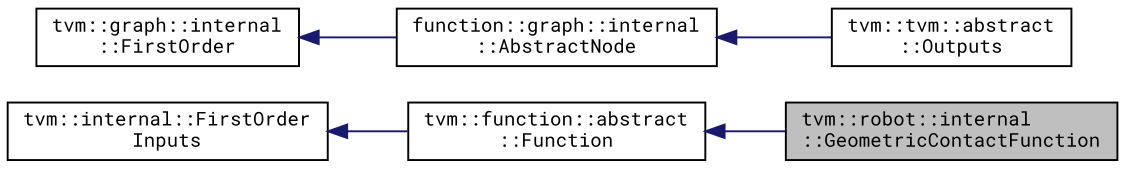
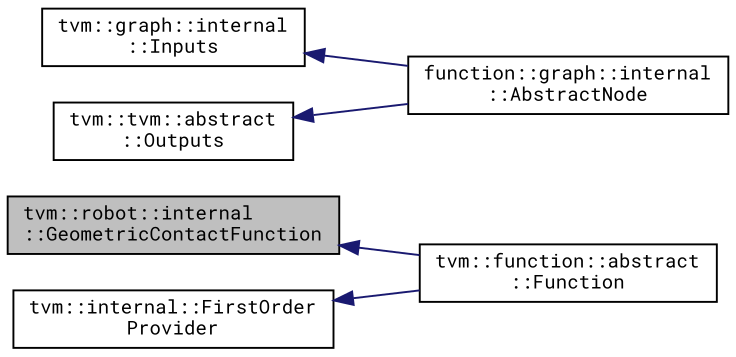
node "tvm::graph::internal ::FirstOrder": label "tvm::graph::internal ::FirstOrder" -> "tvm::graph::internal ::Inputs"
edge "tvm::tvm::abstract ::Outputs" -> "function::graph::internal ::AbstractNode": reversed
node "tvm::internal::FirstOrder Inputs": label "tvm::internal::FirstOrder Inputs" -> "tvm::internal::FirstOrder Provider"
edge "tvm::robot::internal ::GeometricContactFunction" -> "tvm::function::abstract ::Function": reversed
